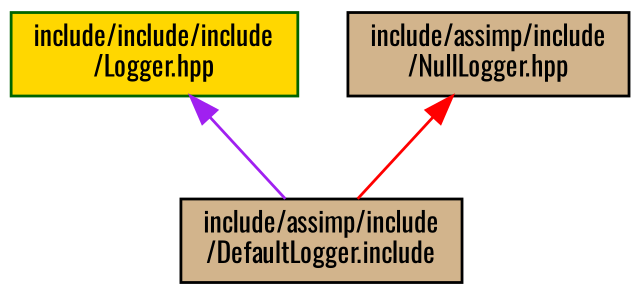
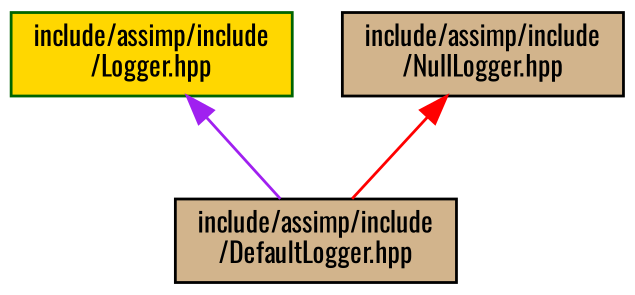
node "include/include/include /Logger.hpp": label "include/include/include /Logger.hpp" -> "include/assimp/include /Logger.hpp"
node "include/assimp/include /DefaultLogger.include": label "include/assimp/include /DefaultLogger.include" -> "include/assimp/include /DefaultLogger.hpp"
